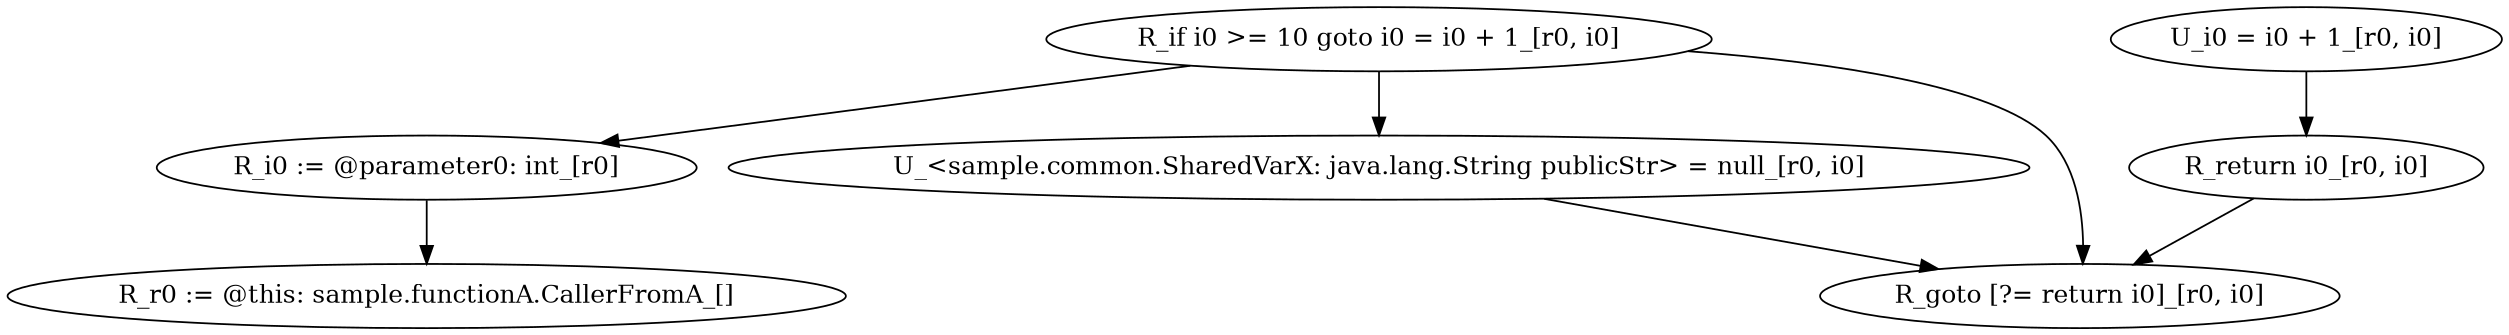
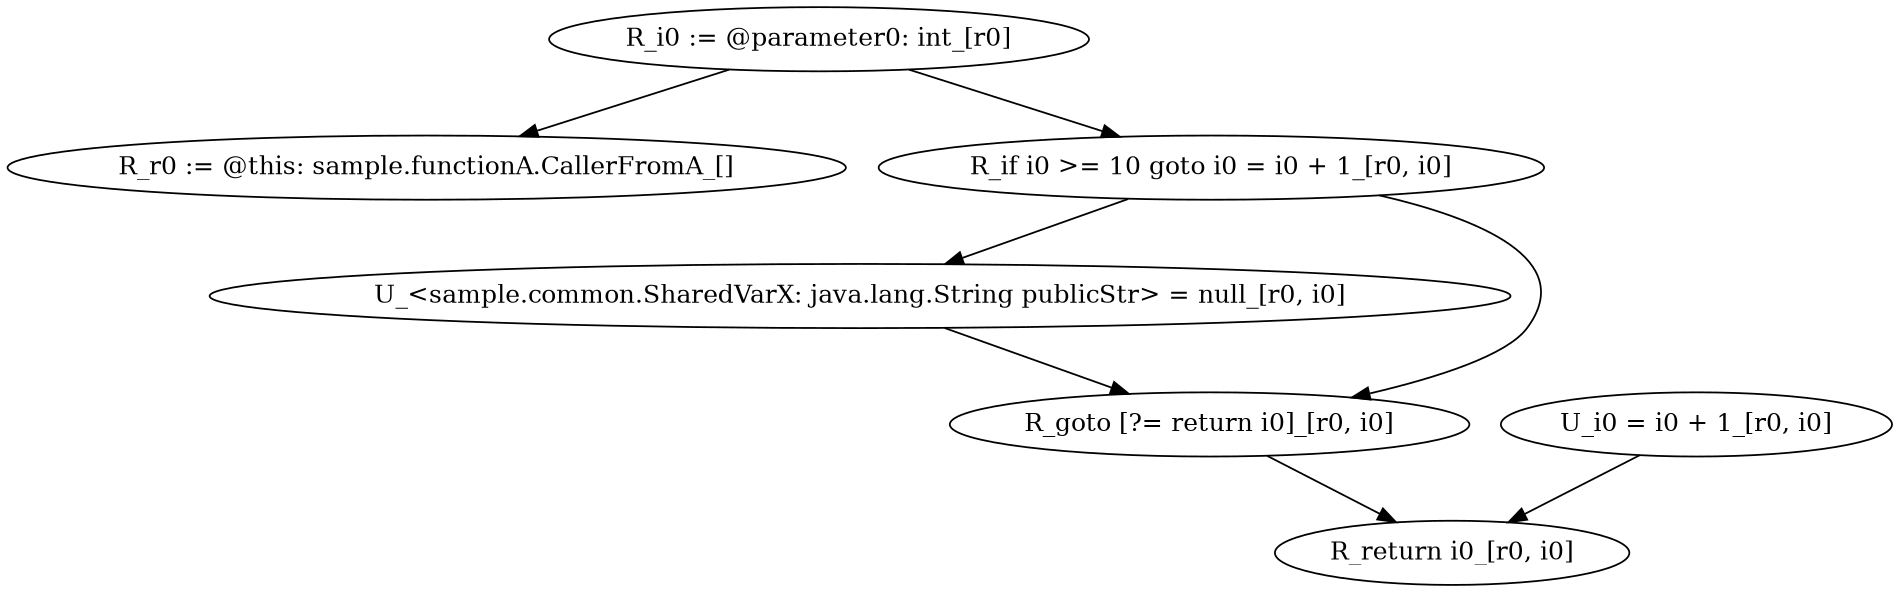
edge "R_if i0 >= 10 goto i0 = i0 + 1_[r0, i0]" -> "R_i0 := @parameter0: int_[r0]": reversed
edge "R_return i0_[r0, i0]" -> "R_goto [?= return i0]_[r0, i0]": reversed
